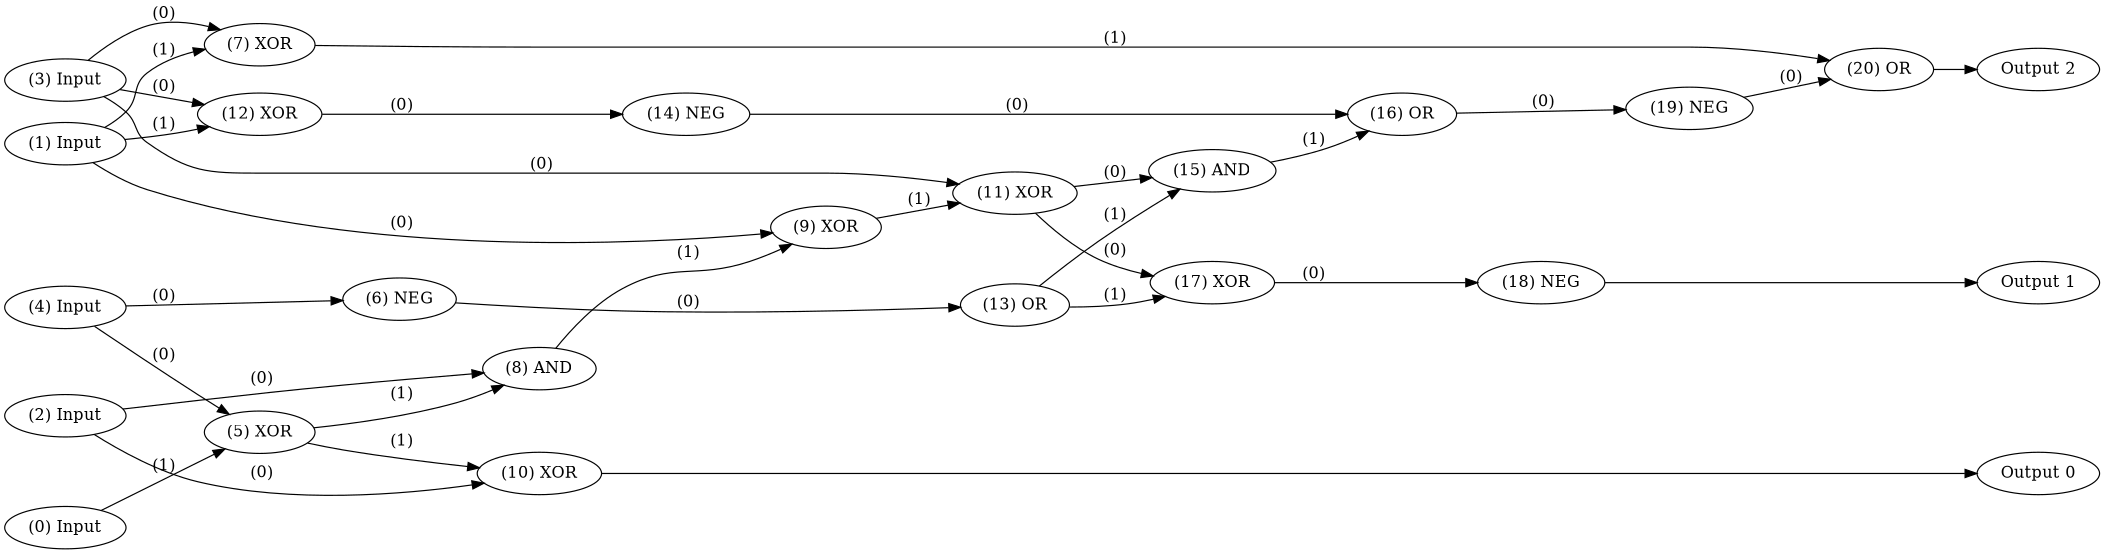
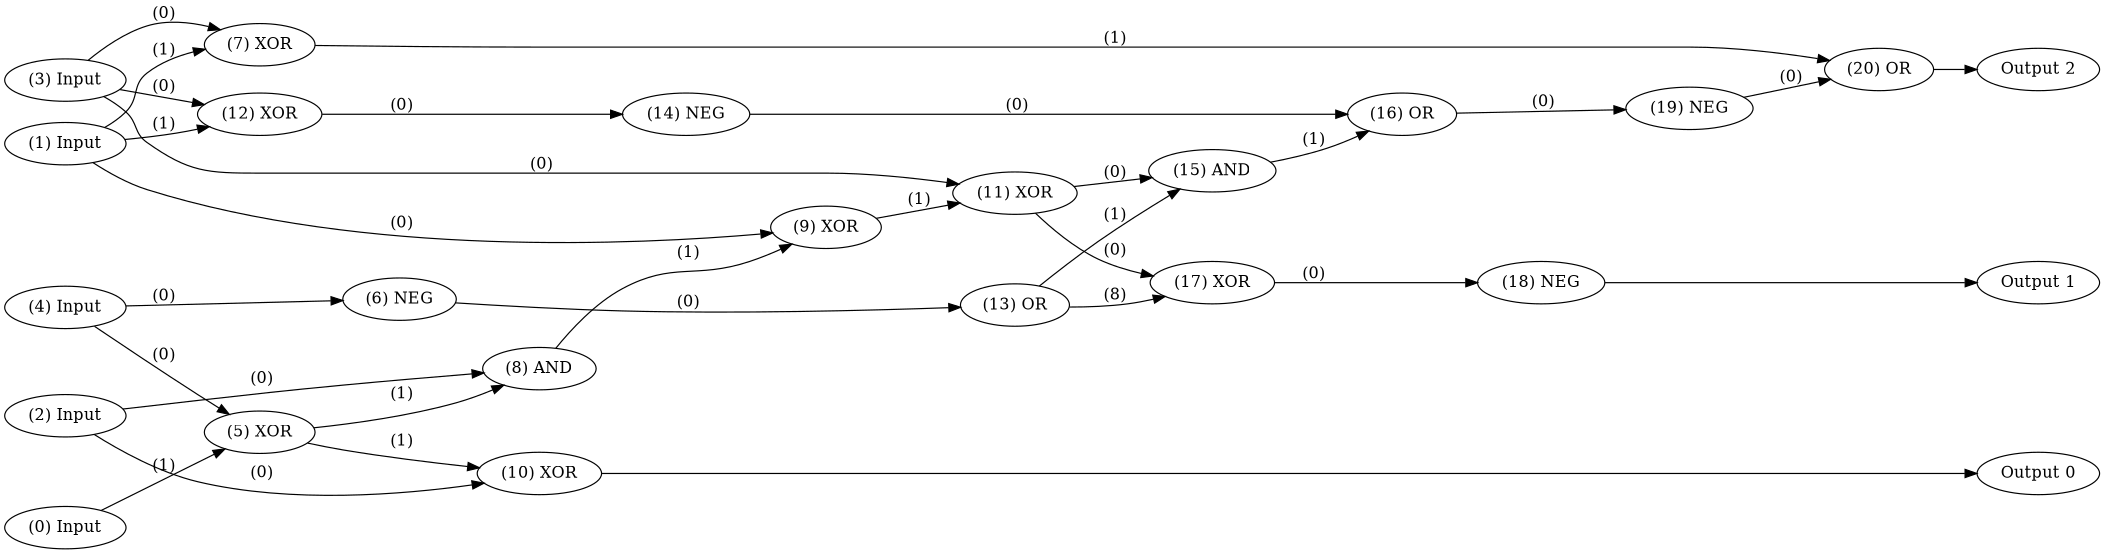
edge "(13) OR" -> "(17) XOR": label " (1)" -> " (8)"
